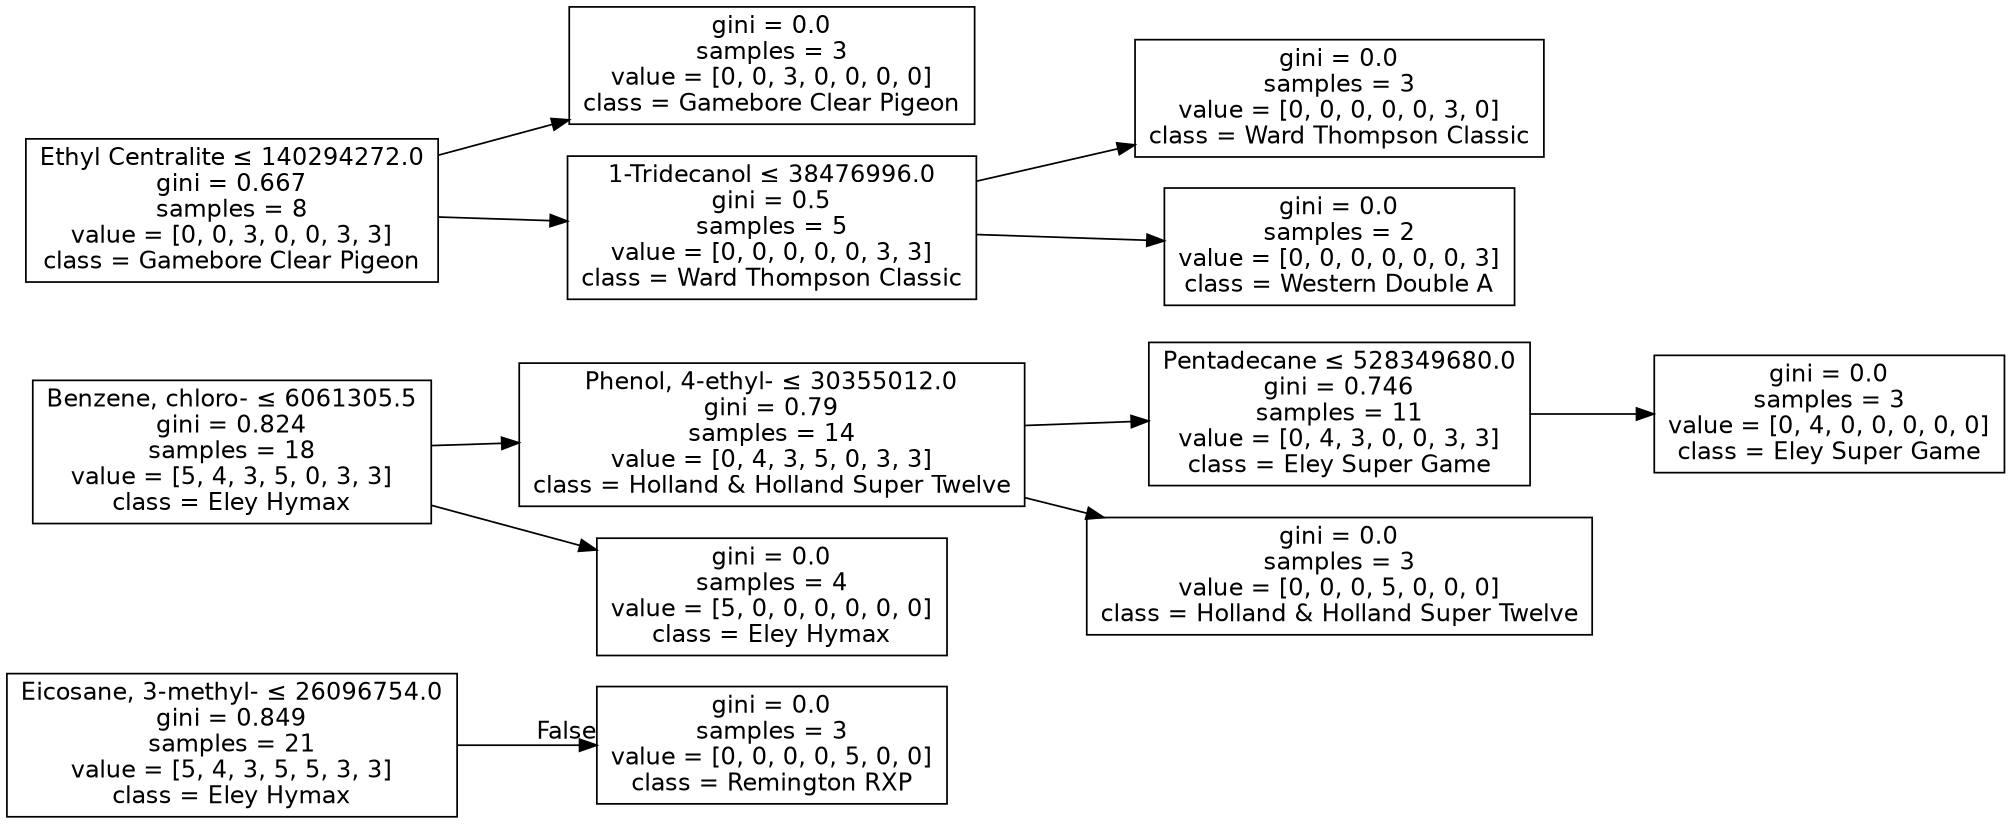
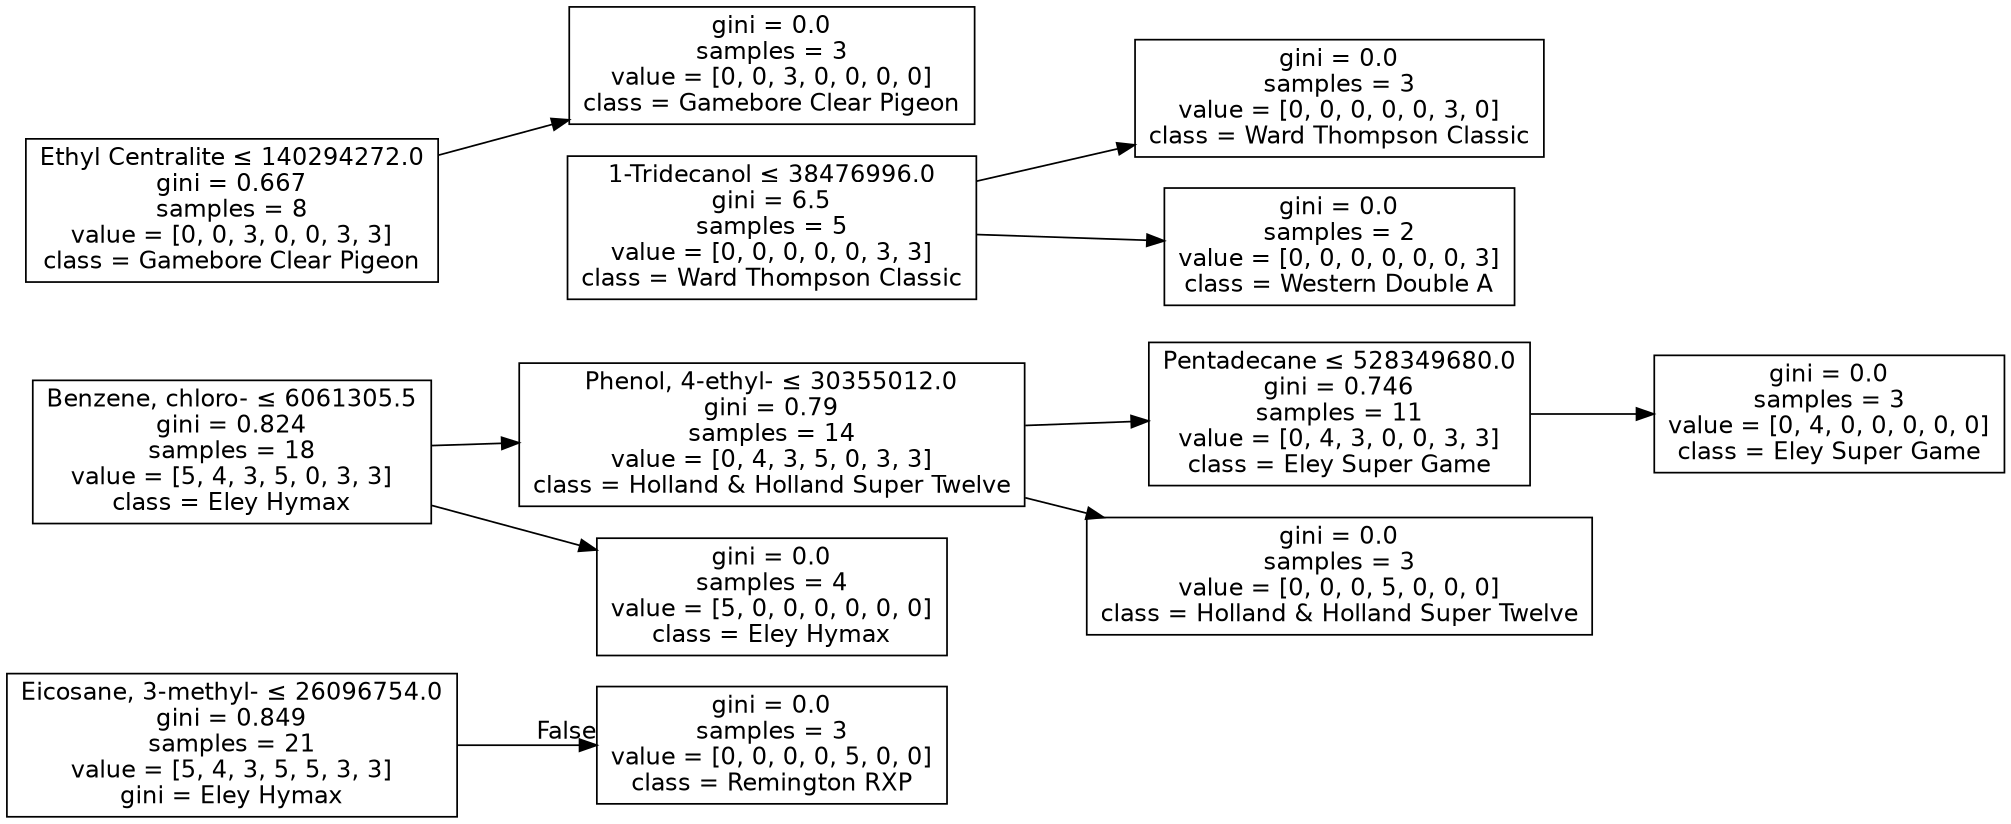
node "1-Tridecanol ≤ 38476996.0": text "gini = 0.5" -> "gini = 6.5"
edge "Ethyl Centralite ≤ 140294272.0" -> "1-Tridecanol ≤ 38476996.0": removed
node "Eicosane, 3-methyl- ≤ 26096754.0": text "class = Eley Hymax" -> "gini = Eley Hymax"
